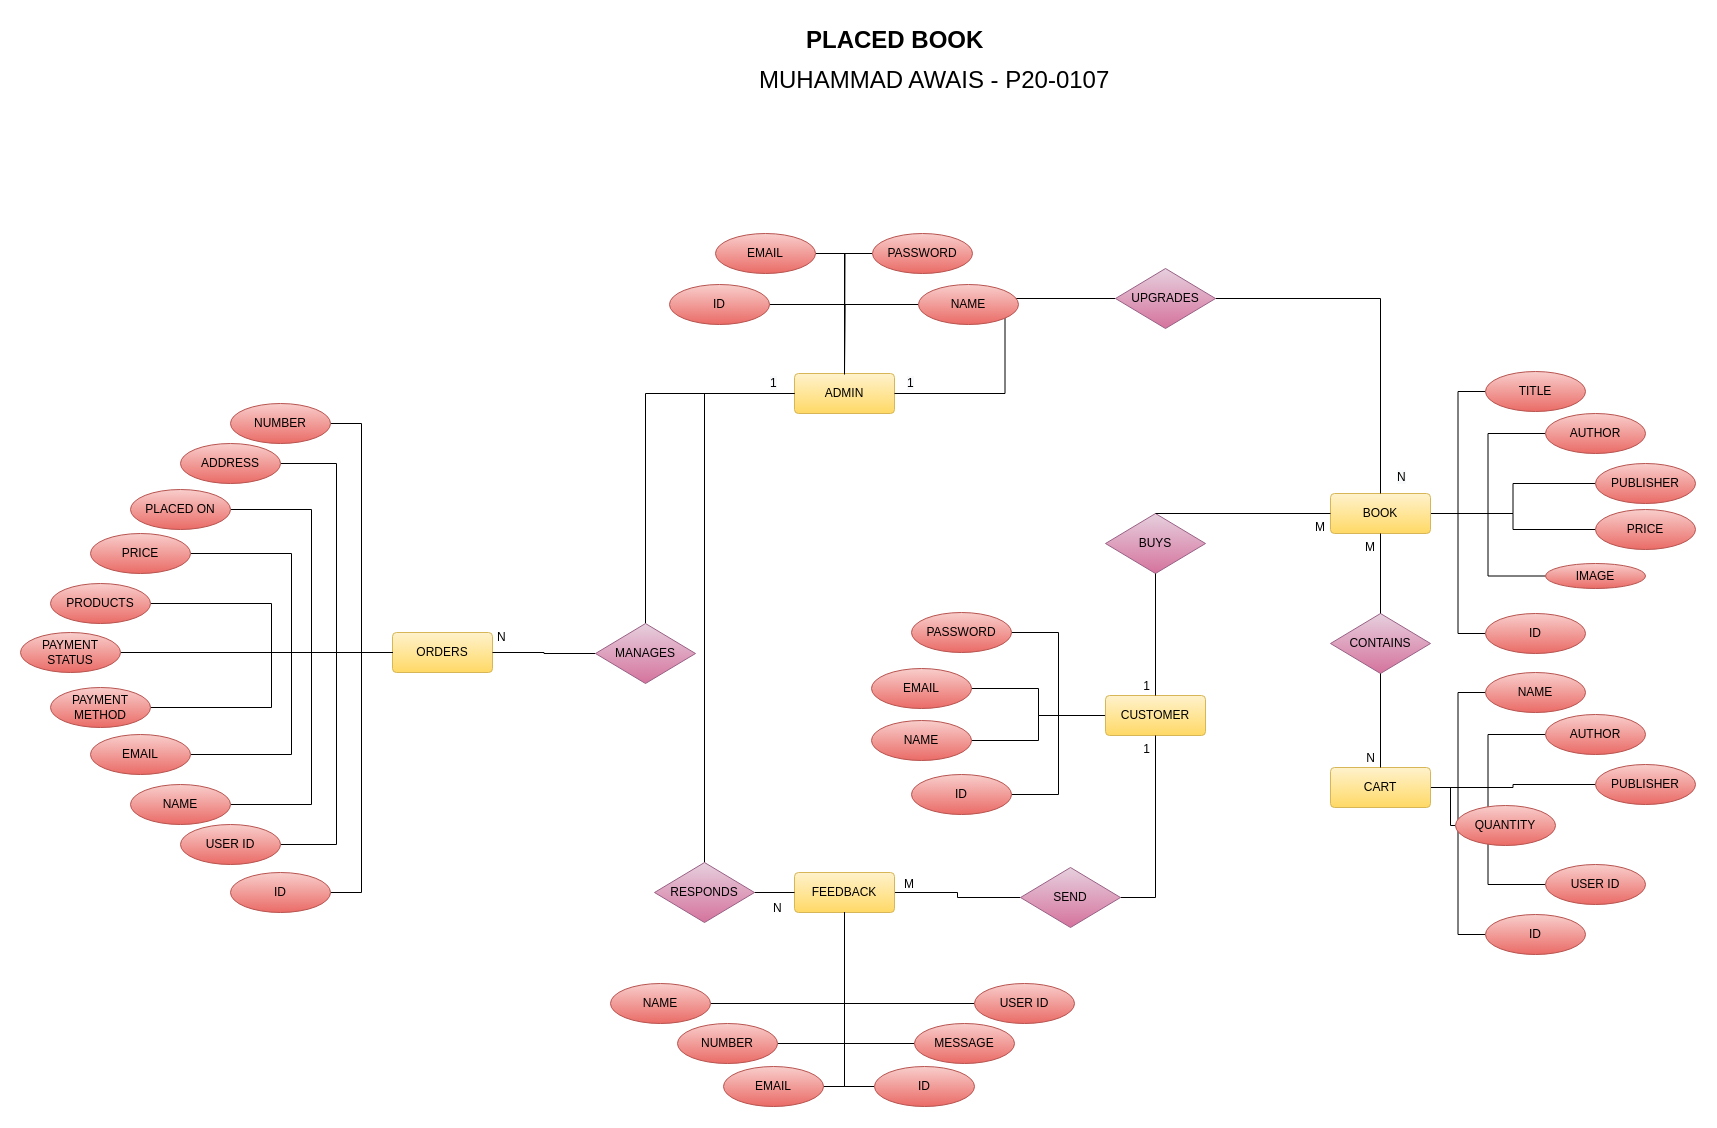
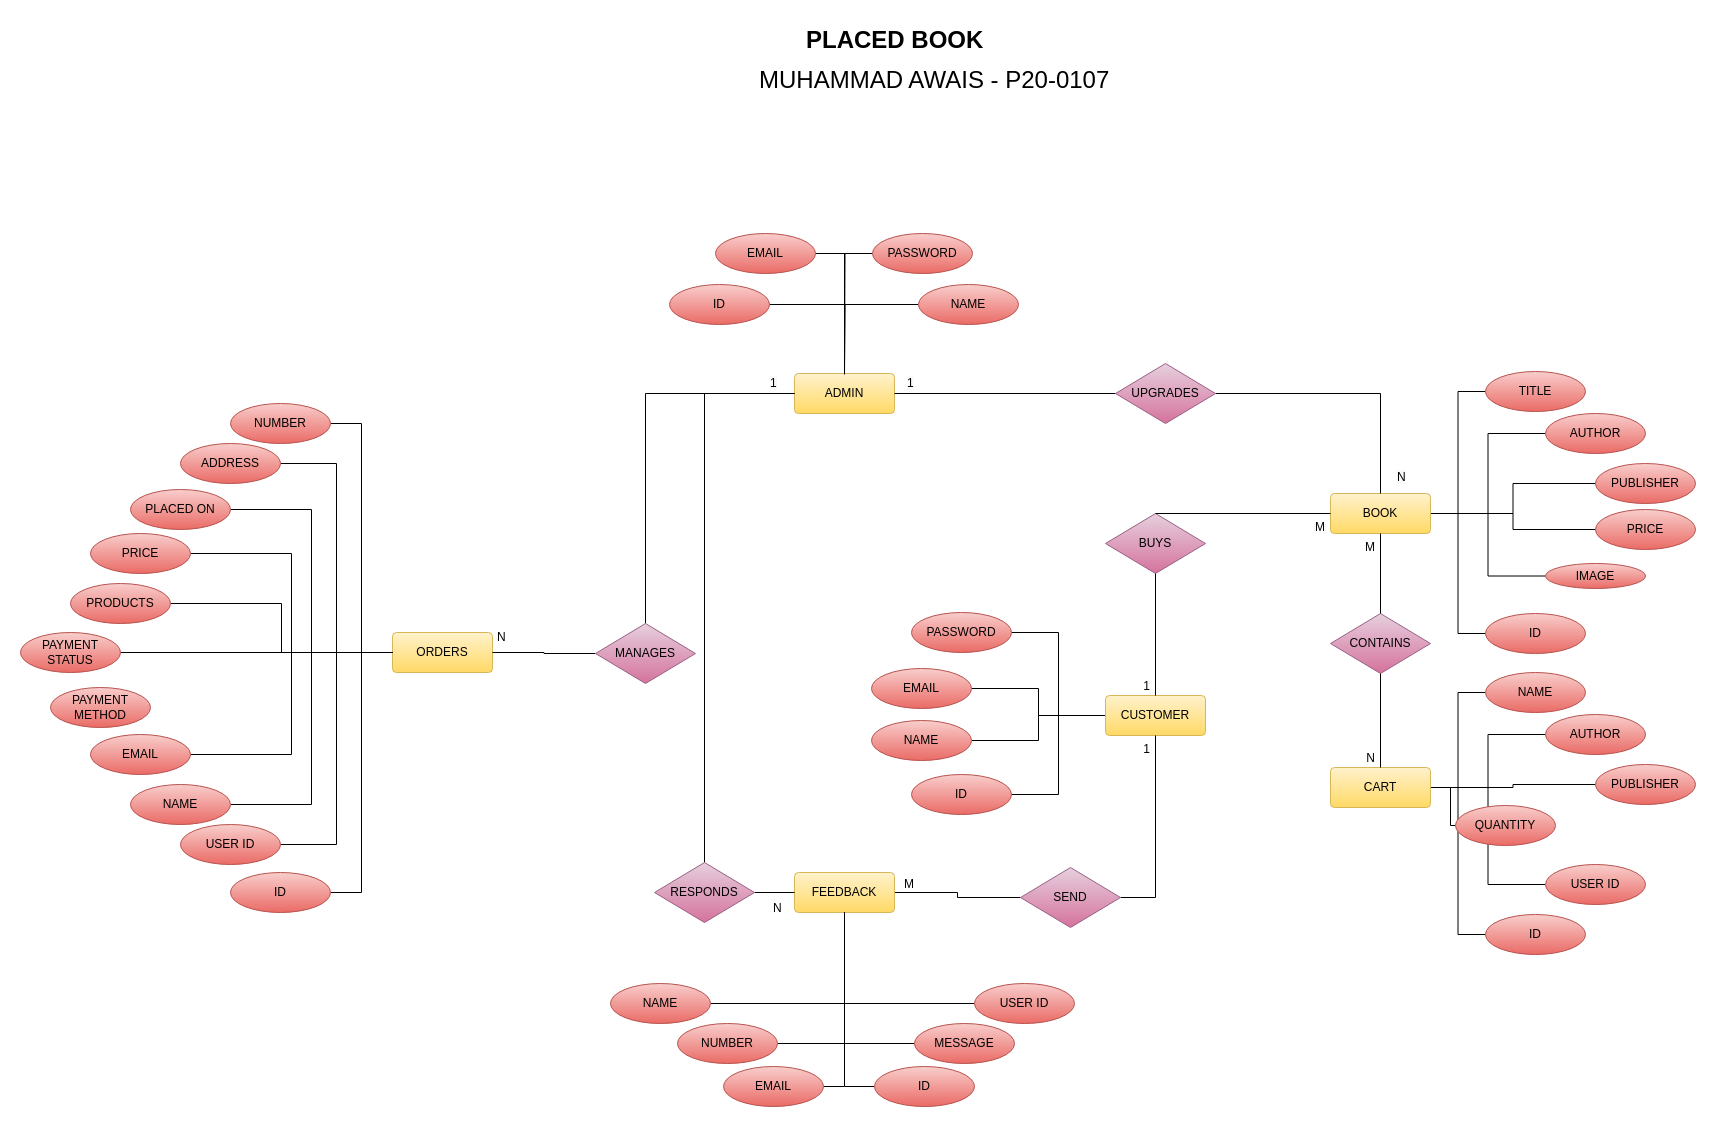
node "UPGRADES": moved (1166, 299) -> (1166, 394)
node "PRODUCTS": moved (101, 604) -> (121, 604)
edge "ORDERS" -- "PAYMENT METHOD": removed
